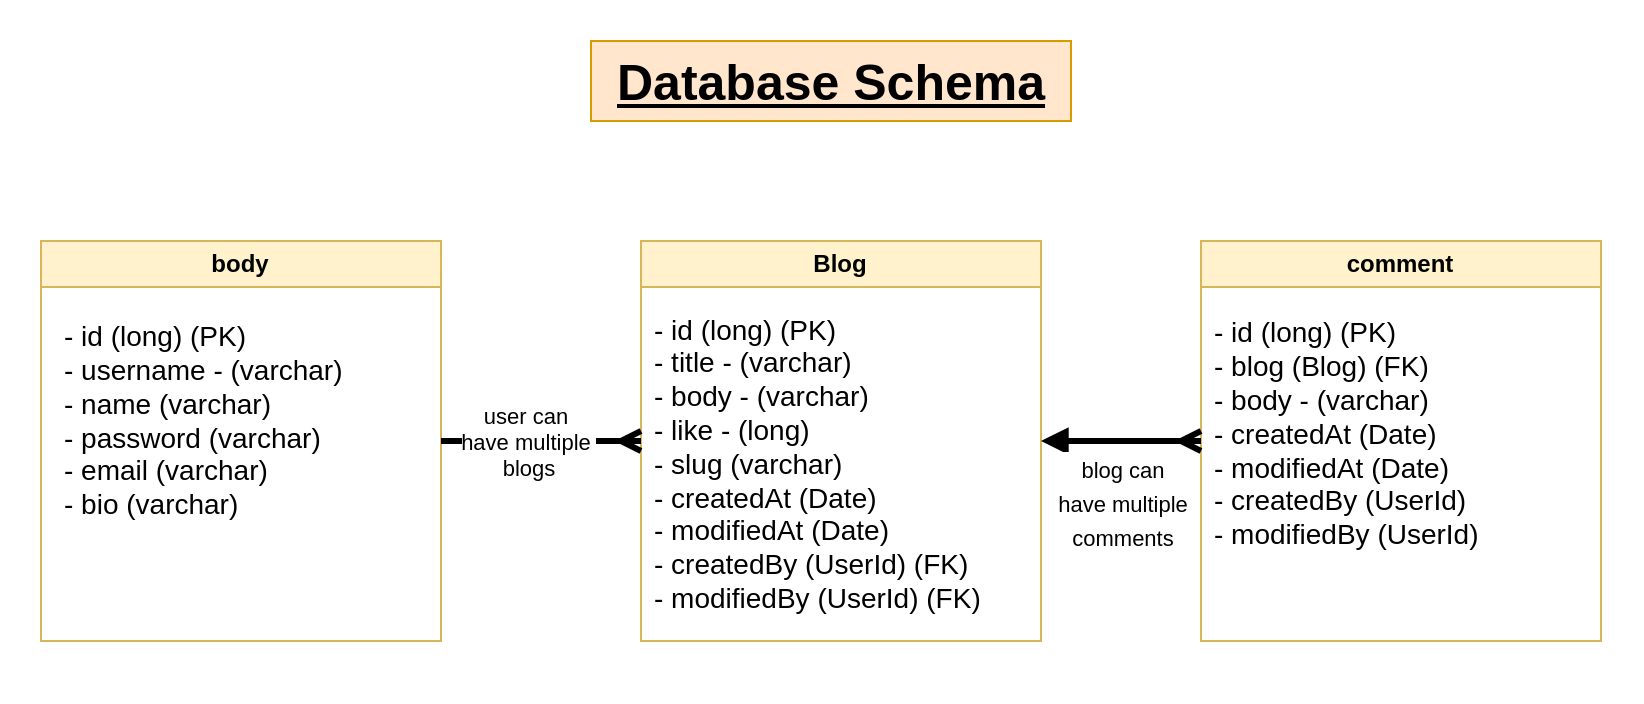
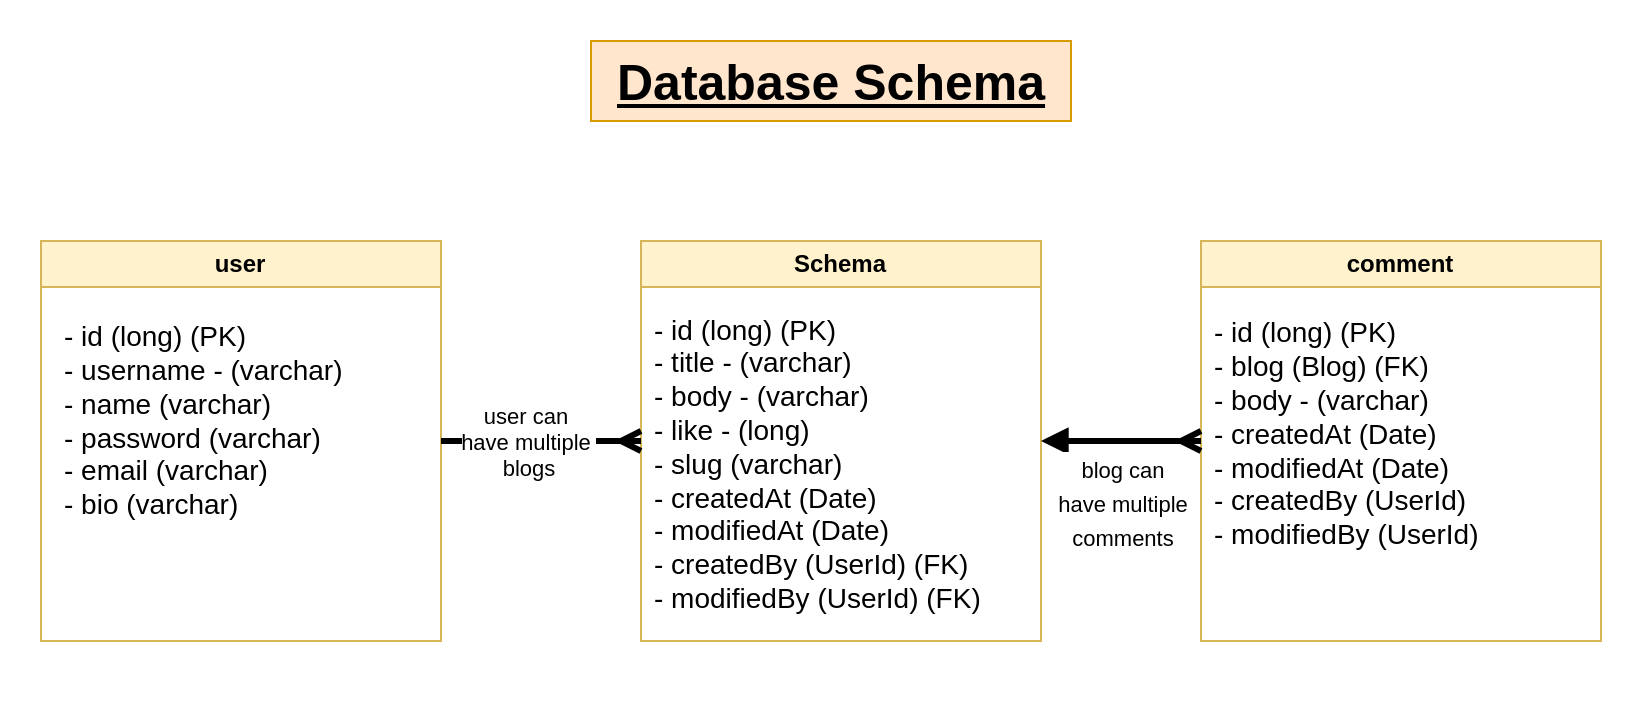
node "body": label "body" -> "user"
node "Blog": label "Blog" -> "Schema"
